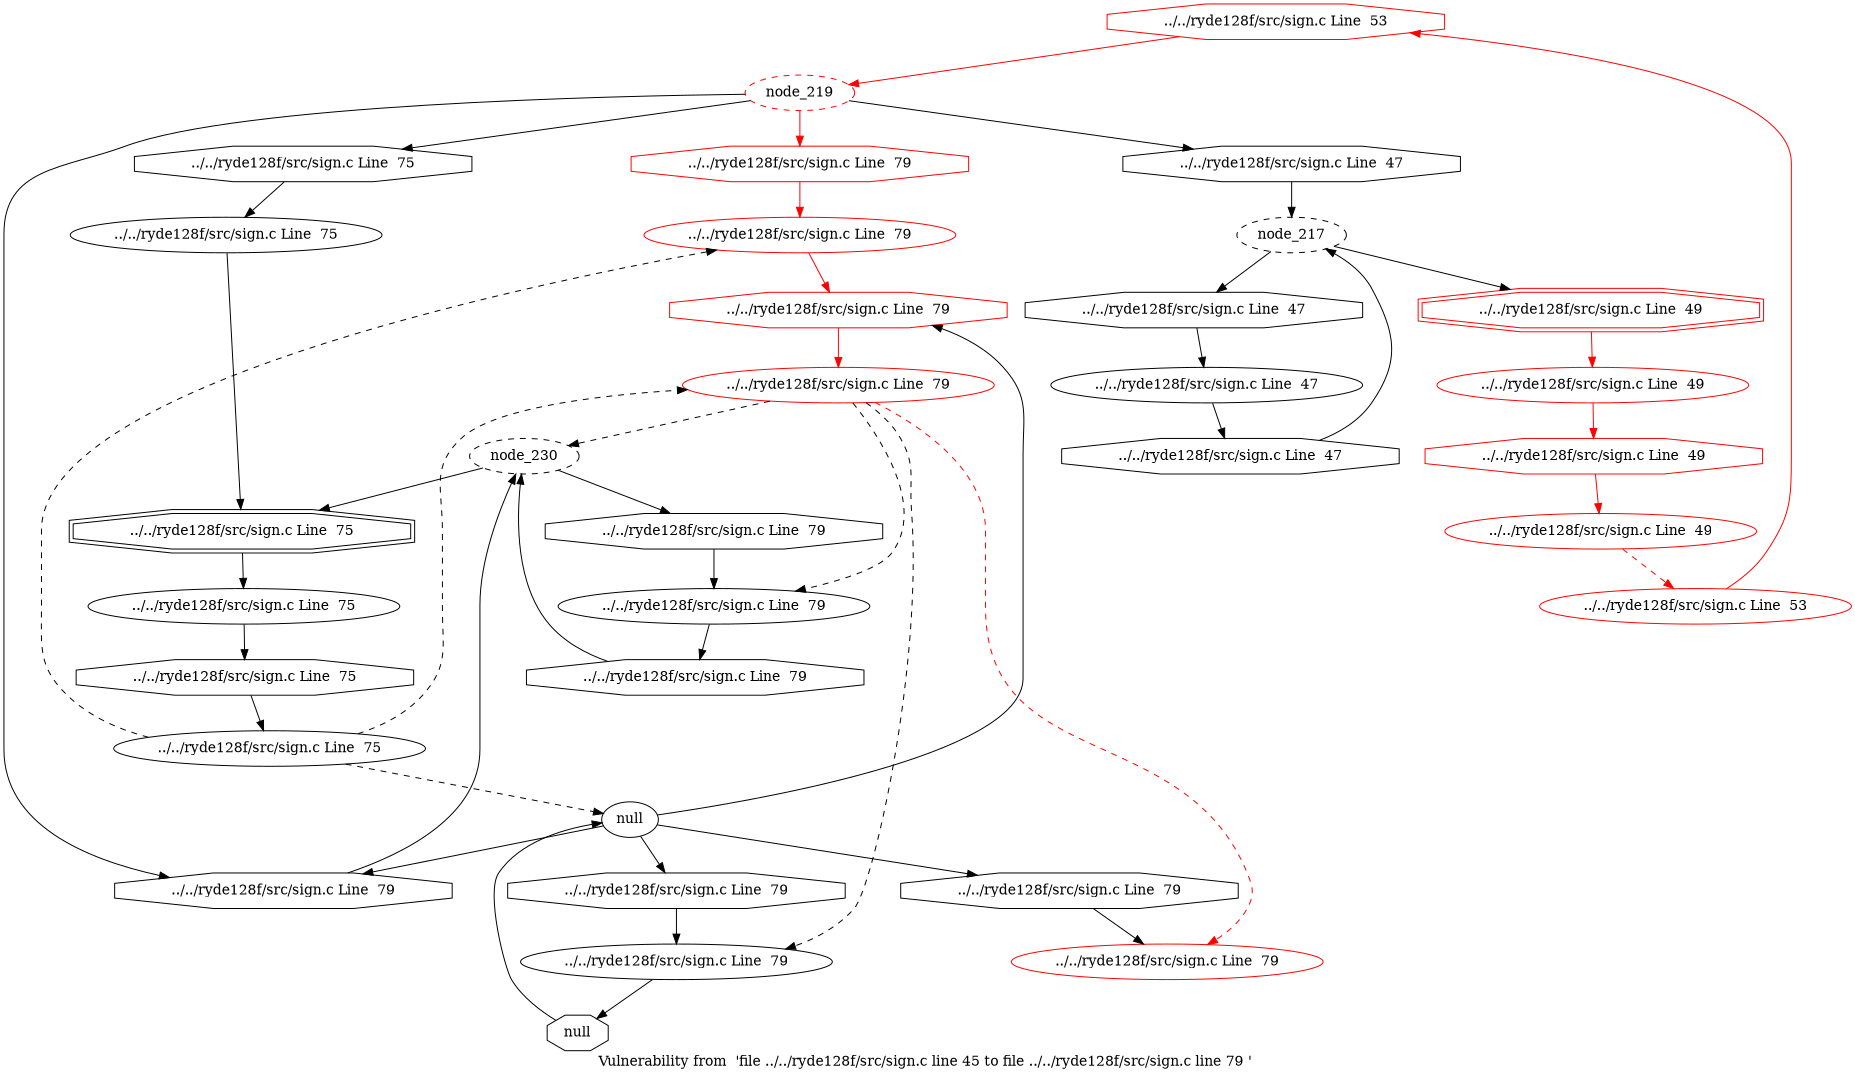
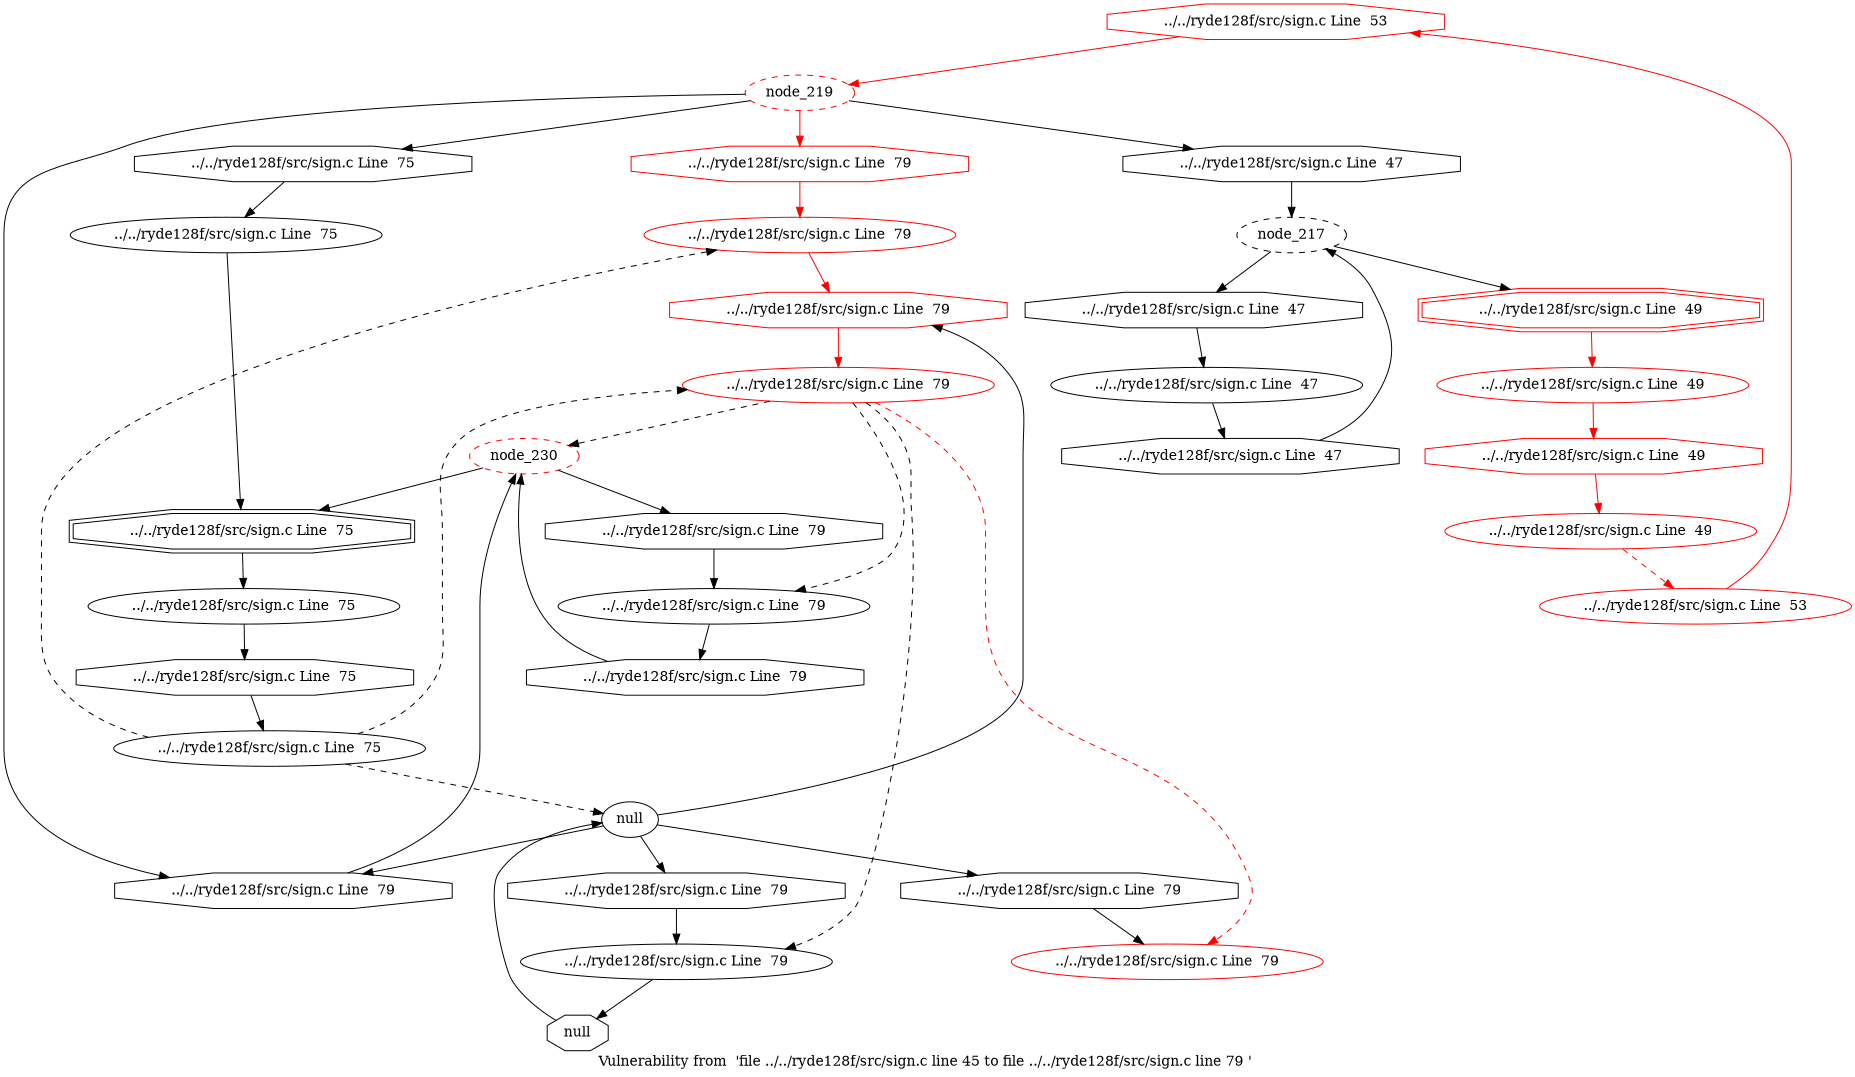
node "node_230": color black -> red
